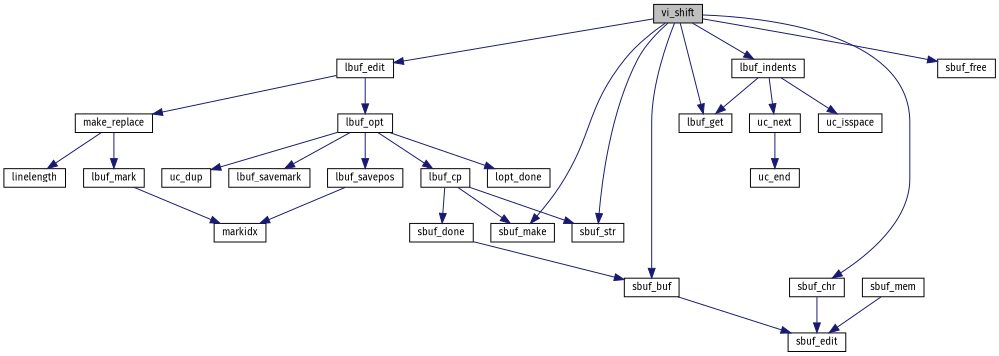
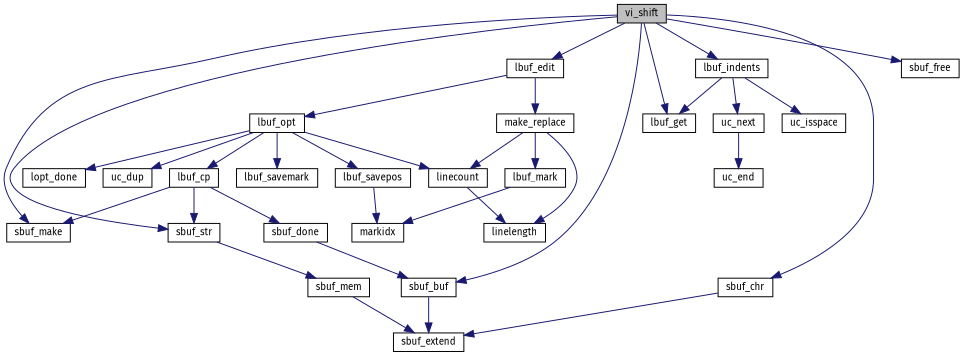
node "linecount": added
edge "sbuf_str" -> "sbuf_mem": added
node "sbuf_edit": label "sbuf_edit" -> "sbuf_extend"
